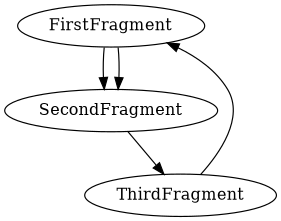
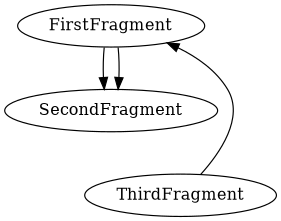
edge "SecondFragment" -> "ThirdFragment": removed
